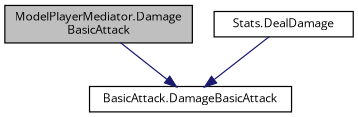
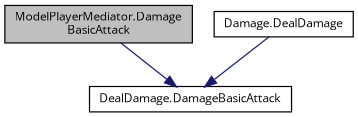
node "Stats.DealDamage": label "Stats.DealDamage" -> "Damage.DealDamage"
node "BasicAttack.DamageBasicAttack": label "BasicAttack.DamageBasicAttack" -> "DealDamage.DamageBasicAttack"
